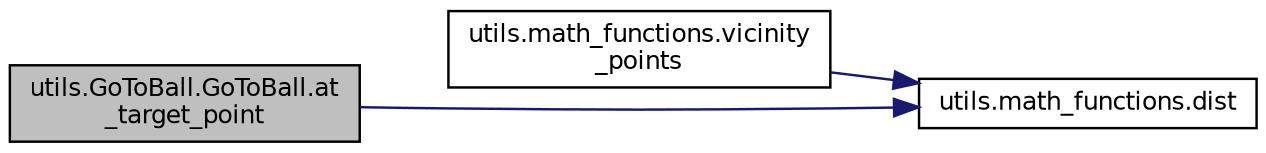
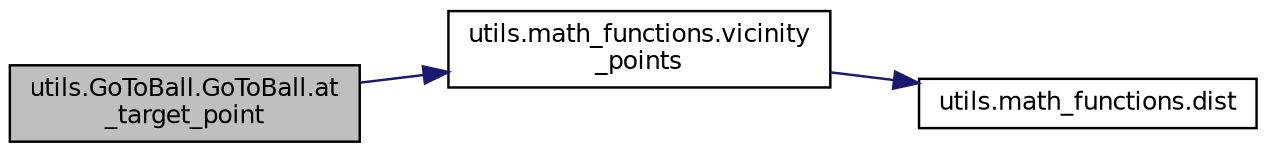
edge "utils.GoToBall.GoToBall.at _target_point" -> "utils.math_functions.dist": now "utils.GoToBall.GoToBall.at _target_point" -> "utils.math_functions.vicinity _points"
